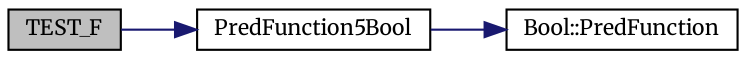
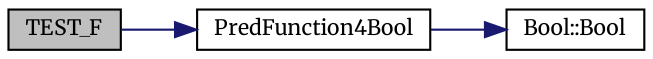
node "PredFunction5Bool": label "PredFunction5Bool" -> "PredFunction4Bool"
node "Bool::PredFunction": label "Bool::PredFunction" -> "Bool::Bool"
